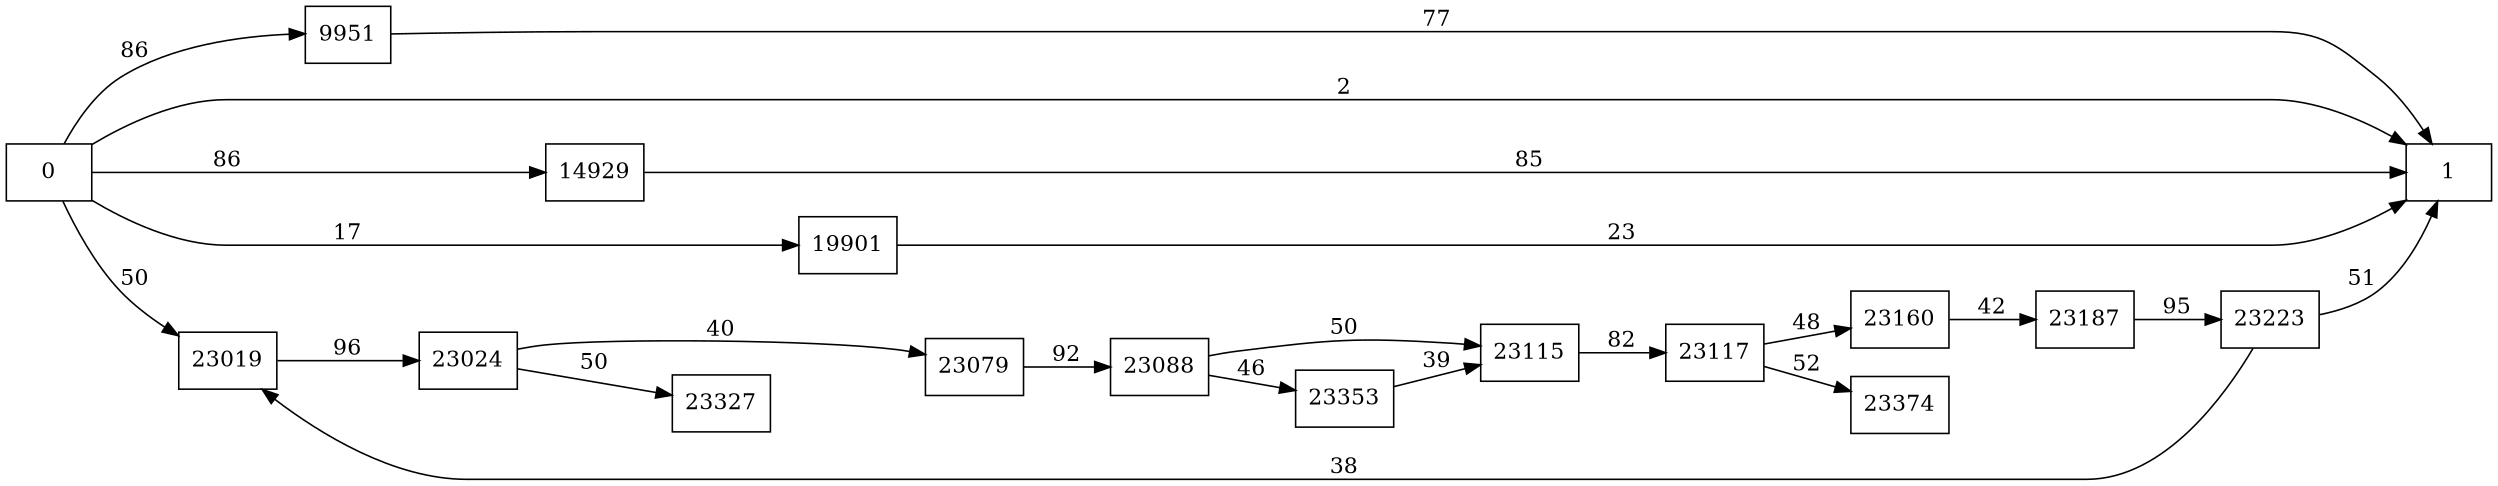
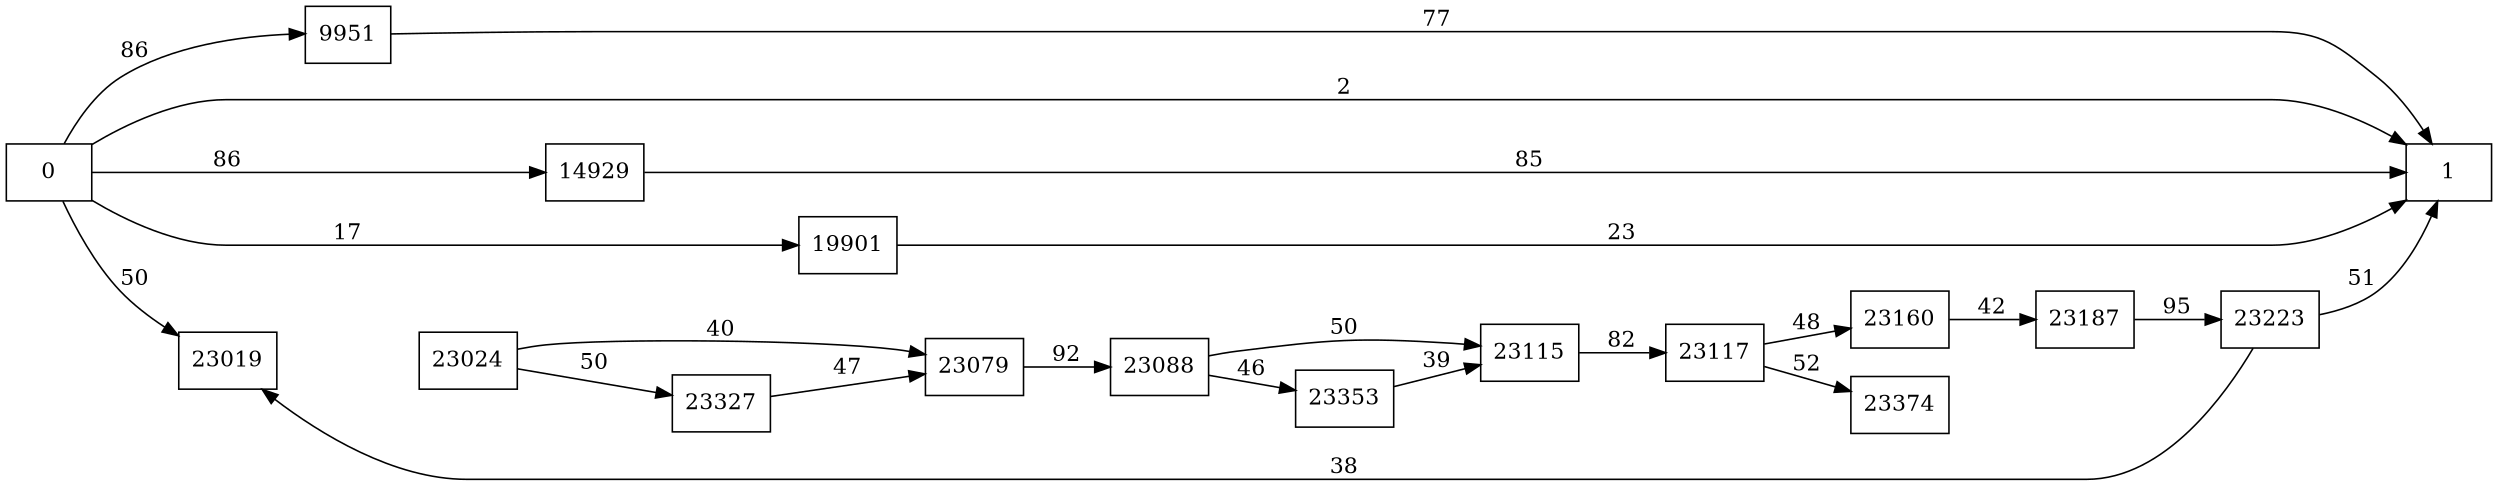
edge "23019" -> "23024": removed, label "96"
edge "23327" -> "23079": added, label "47"
